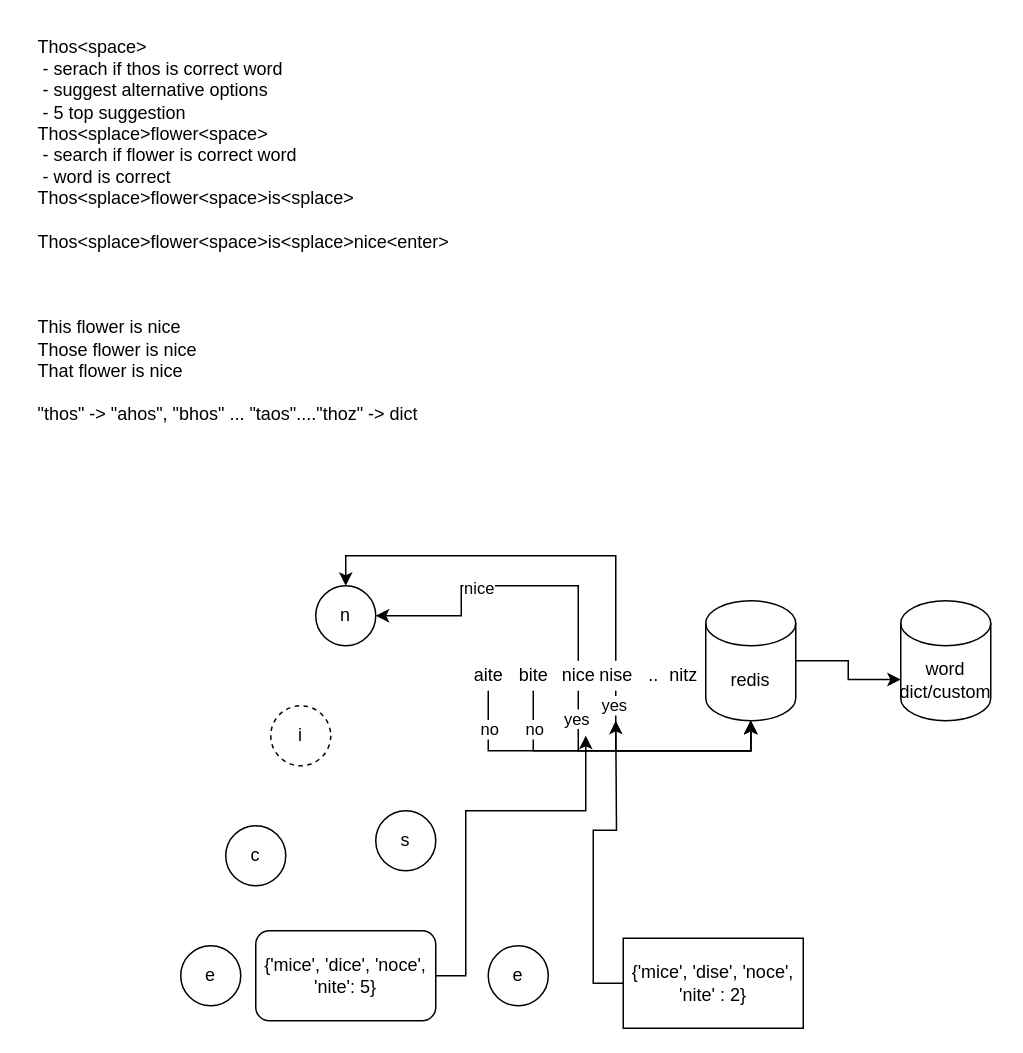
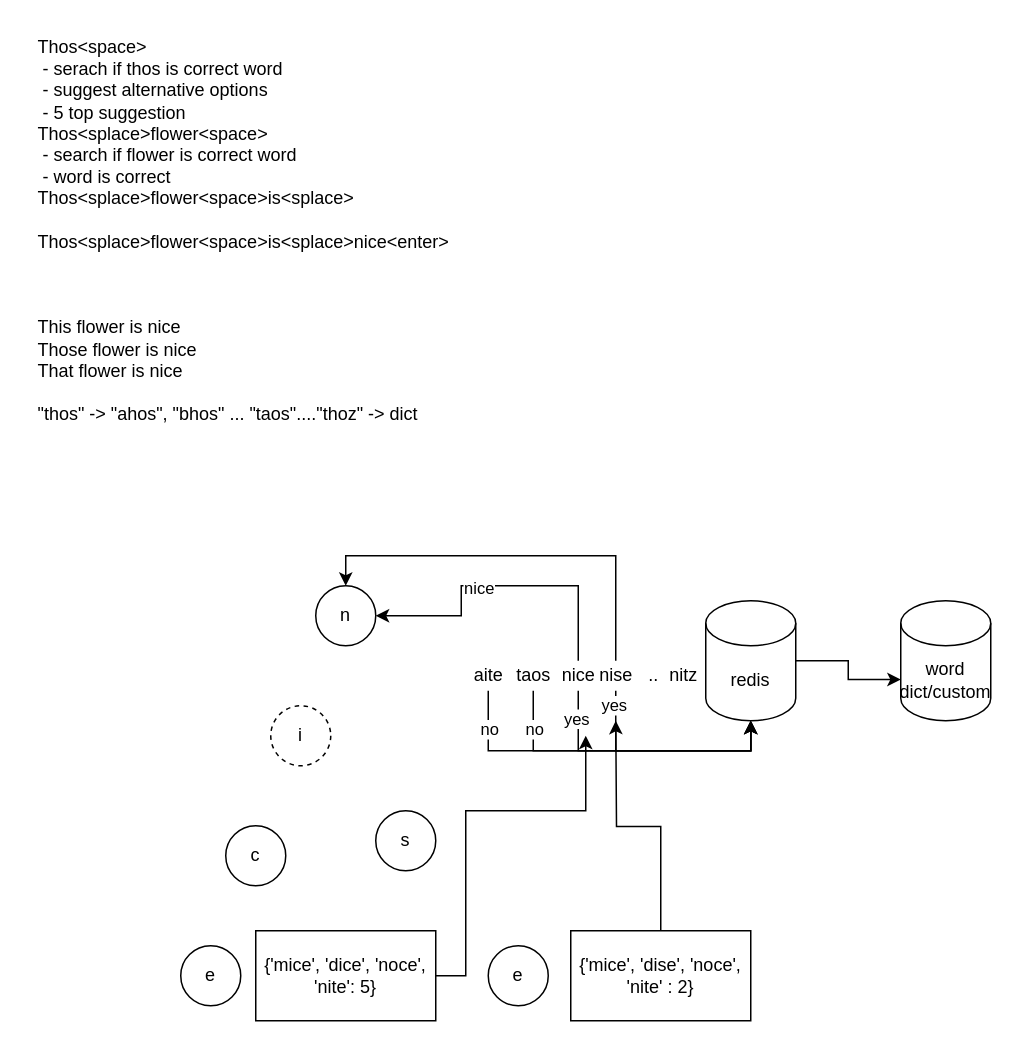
node "bite": label "bite" -> "taos"
node "{'mice', 'dice', 'noce', 'nite': 5}": shape rounded rectangle -> rectangle
node "{'mice', 'dise', 'noce', 'nite' : 2}": moved (713, 983) -> (661, 976)
